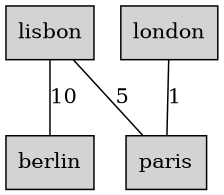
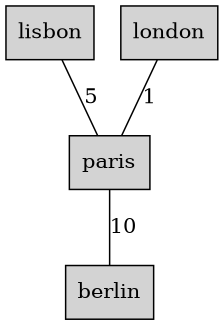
edge "lisbon" -- "berlin": now "paris" -- "berlin"
